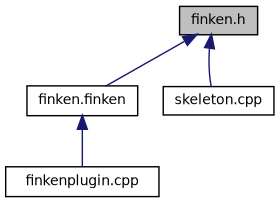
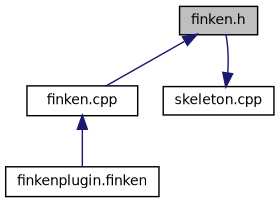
edge "skeleton.cpp" -> "finken.h": reversed
node "finken.finken": label "finken.finken" -> "finken.cpp"
node "finkenplugin.cpp": label "finkenplugin.cpp" -> "finkenplugin.finken"
